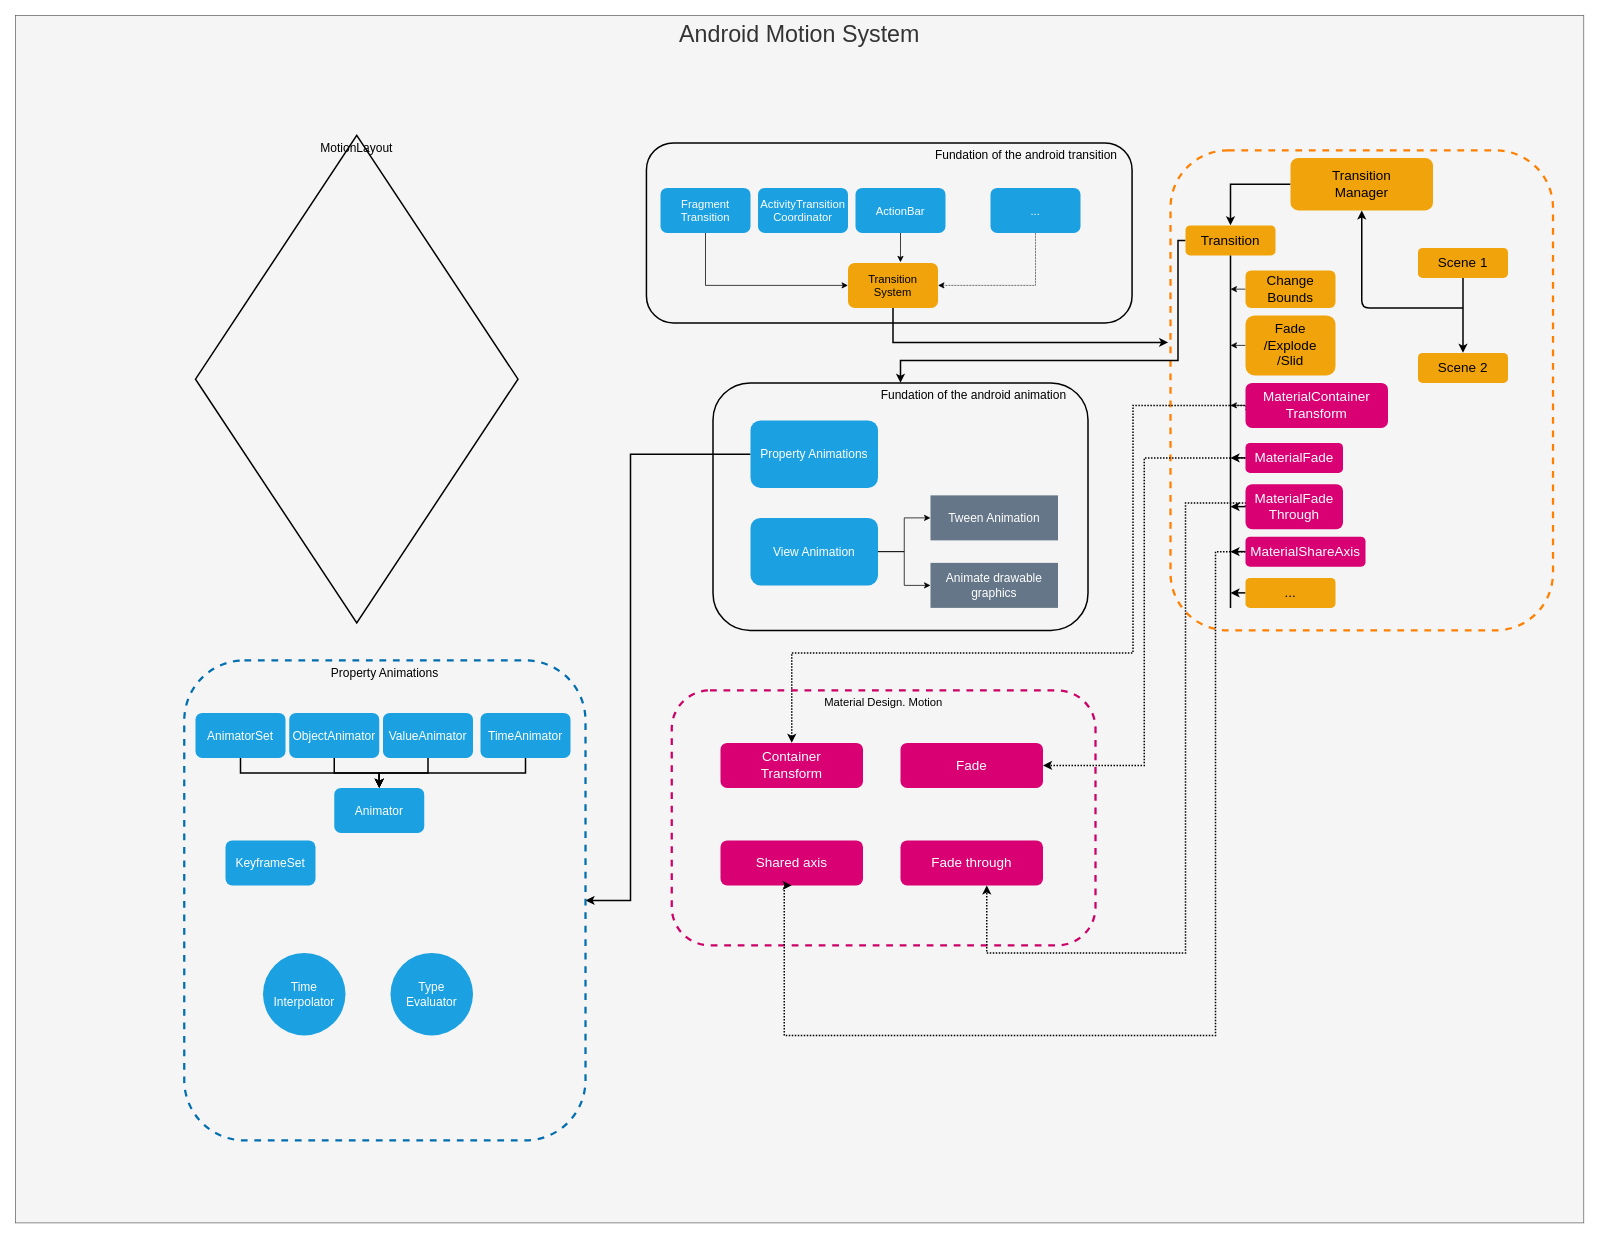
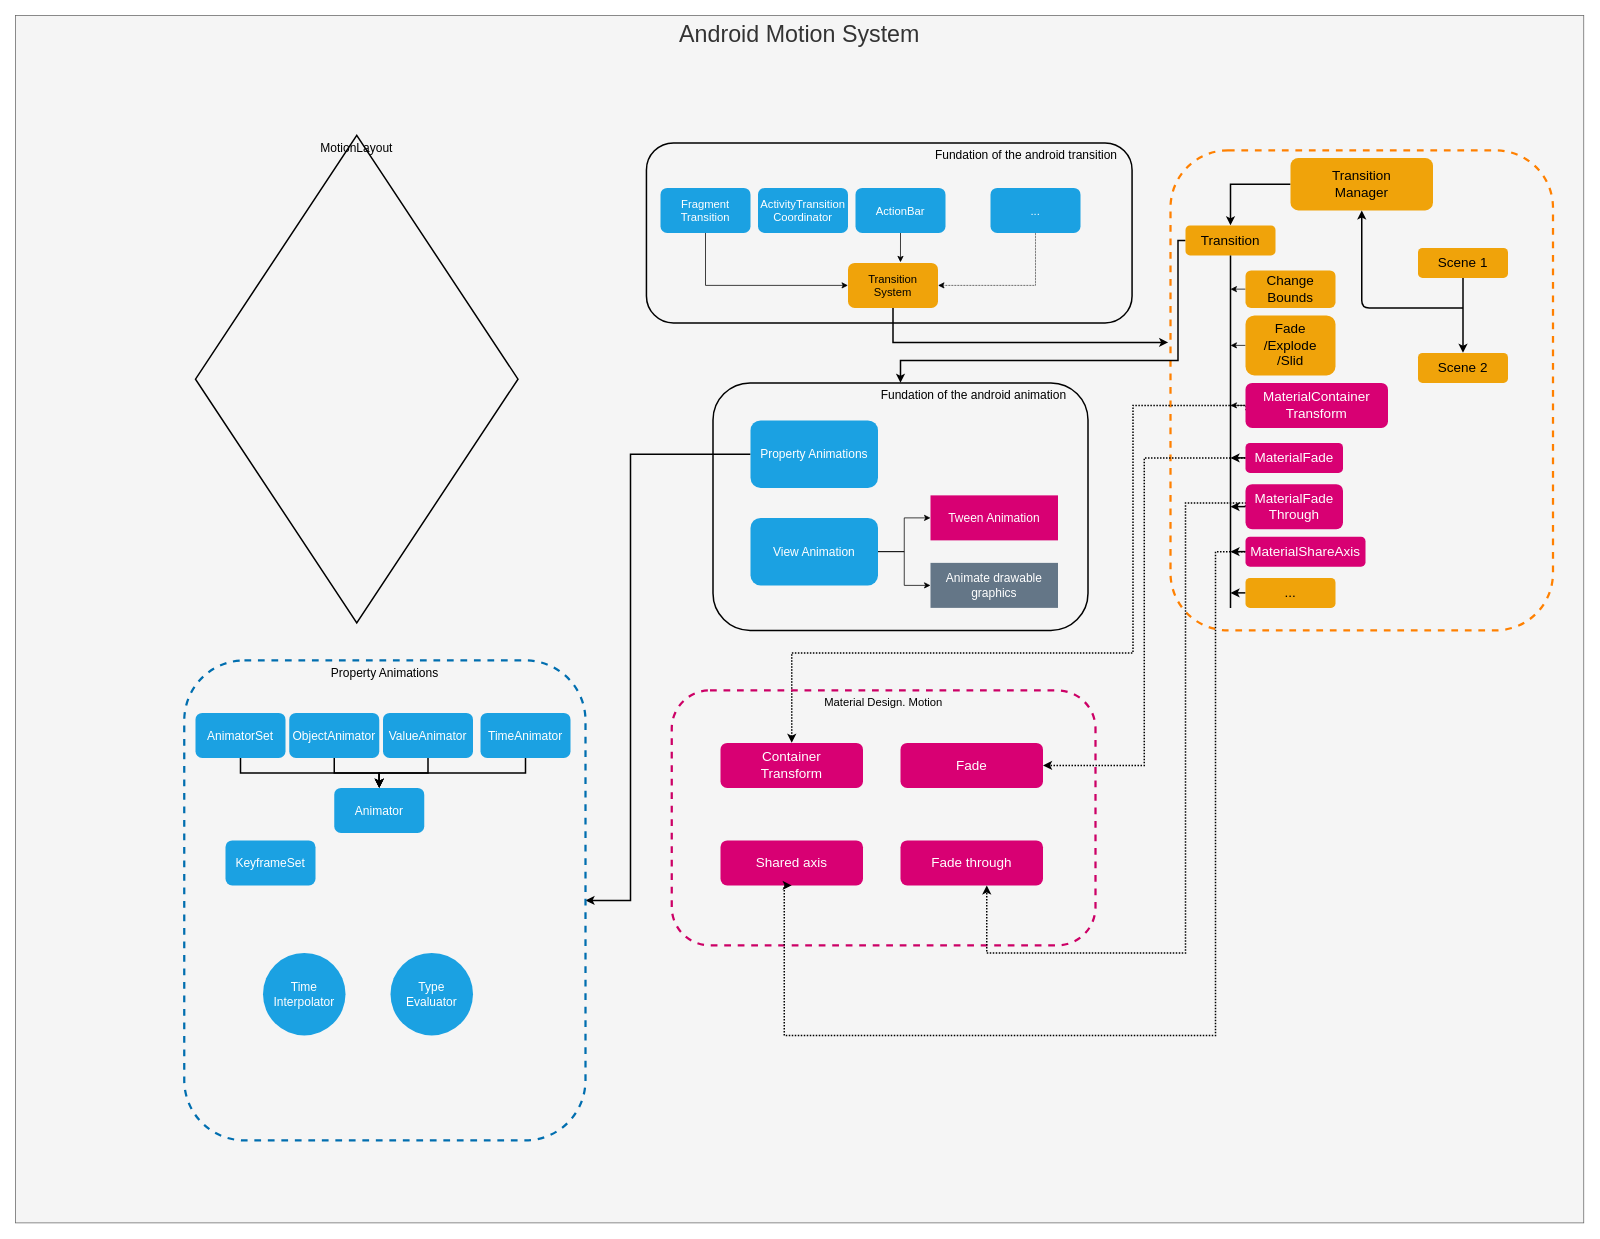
node "Tween Animation": fillcolor #647687 -> #d80073
